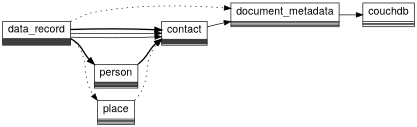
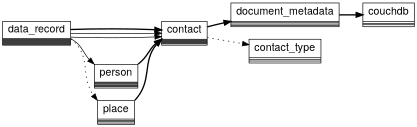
edge "data_record" -> "document_metadata": removed
edge "document_metadata" -> "couchdb": style solid -> bold
edge "contact" -> "document_metadata": style solid -> bold
edge "data_record" -> "person": style bold -> solid
node "contact_type": added
edge "place" -> "contact": style dotted -> bold
